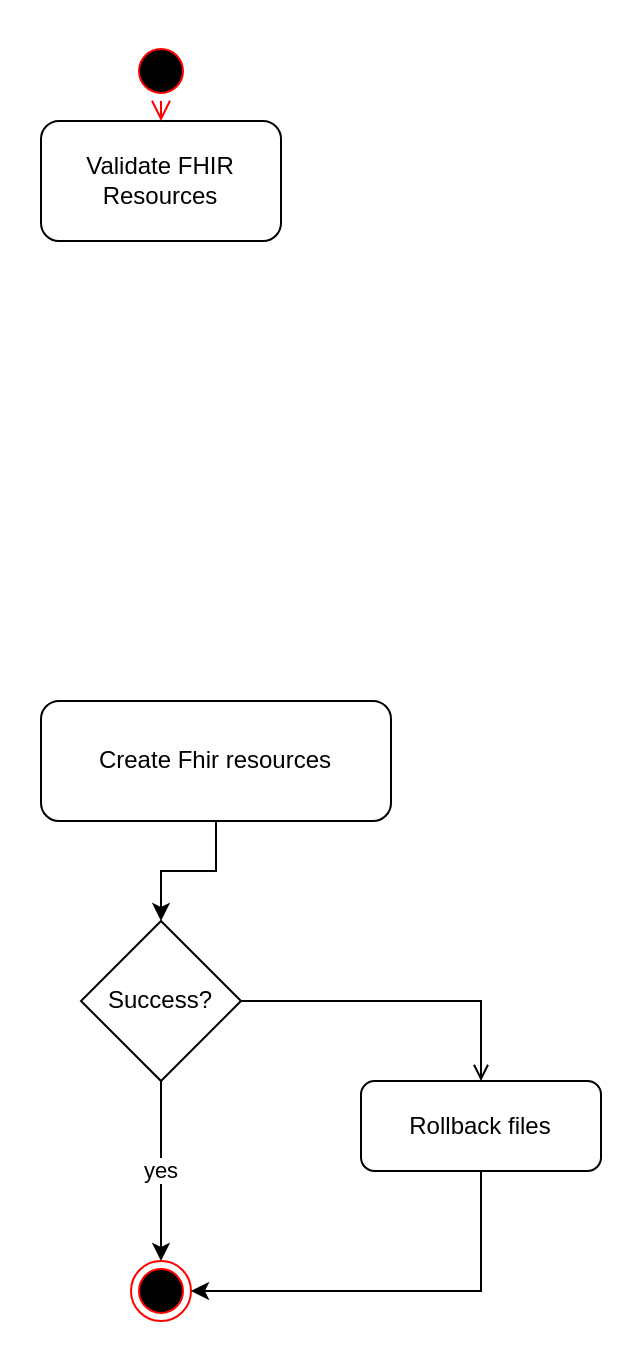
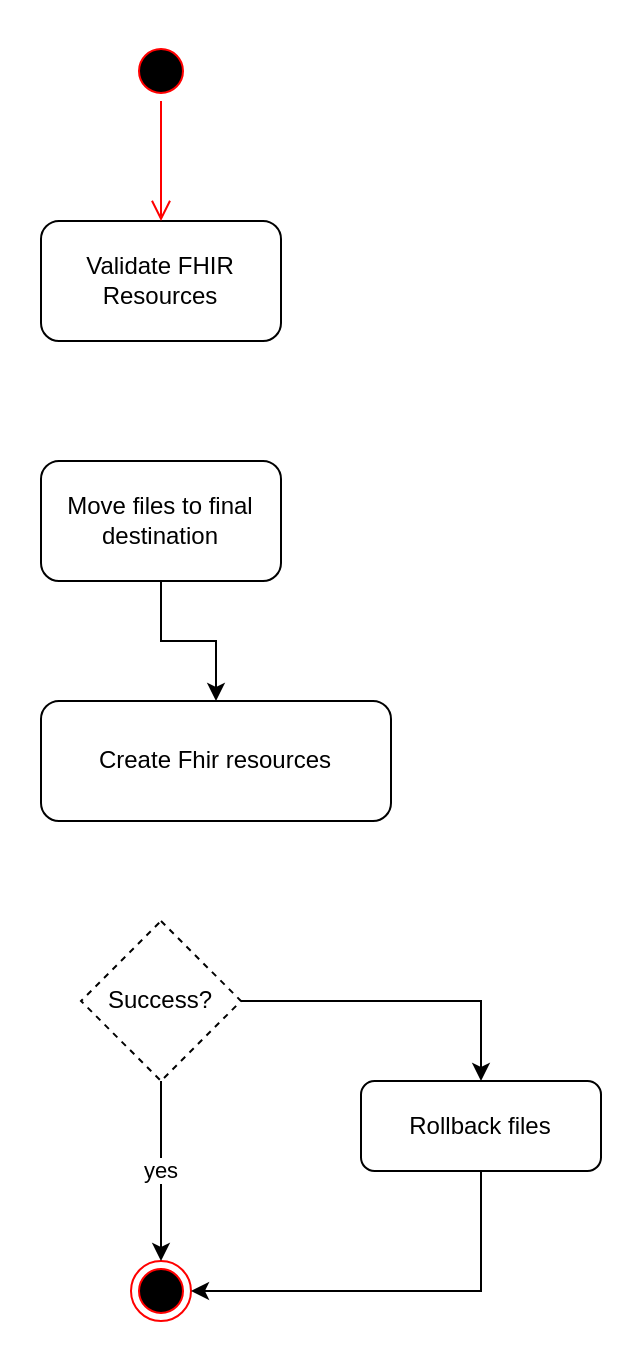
node "Validate FHIR Resources": moved (161, 181) -> (161, 281)
node "Move files to final destination": added
edge "Move files to final destination" -> "Create Fhir resources": added
edge "Create Fhir resources" -> "Success?": removed
node "Success?": style solid -> dashed
edge "Success?" -> "Rollback files": arrowhead open -> classic
